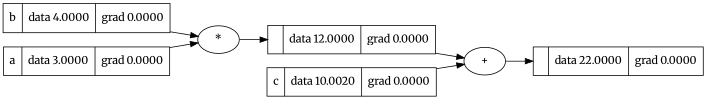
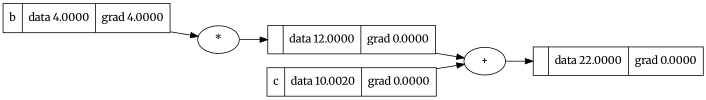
node "b": text "grad 0.0000" -> "grad 4.0000"
node "a": removed
